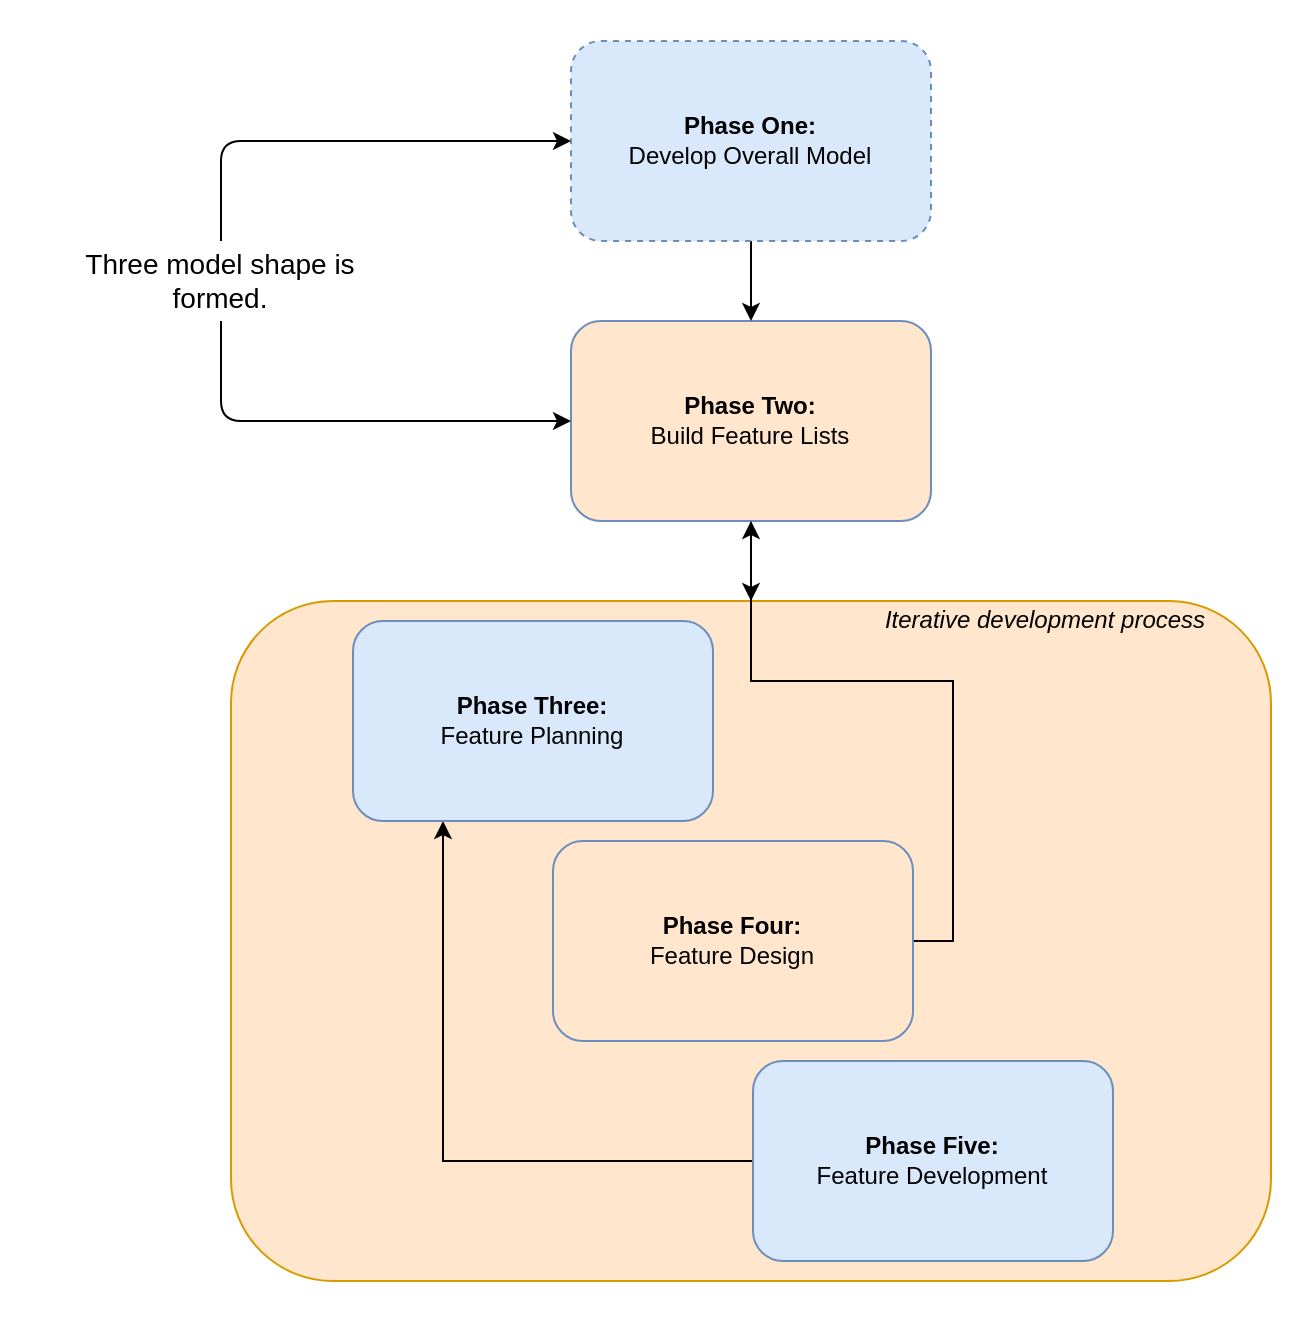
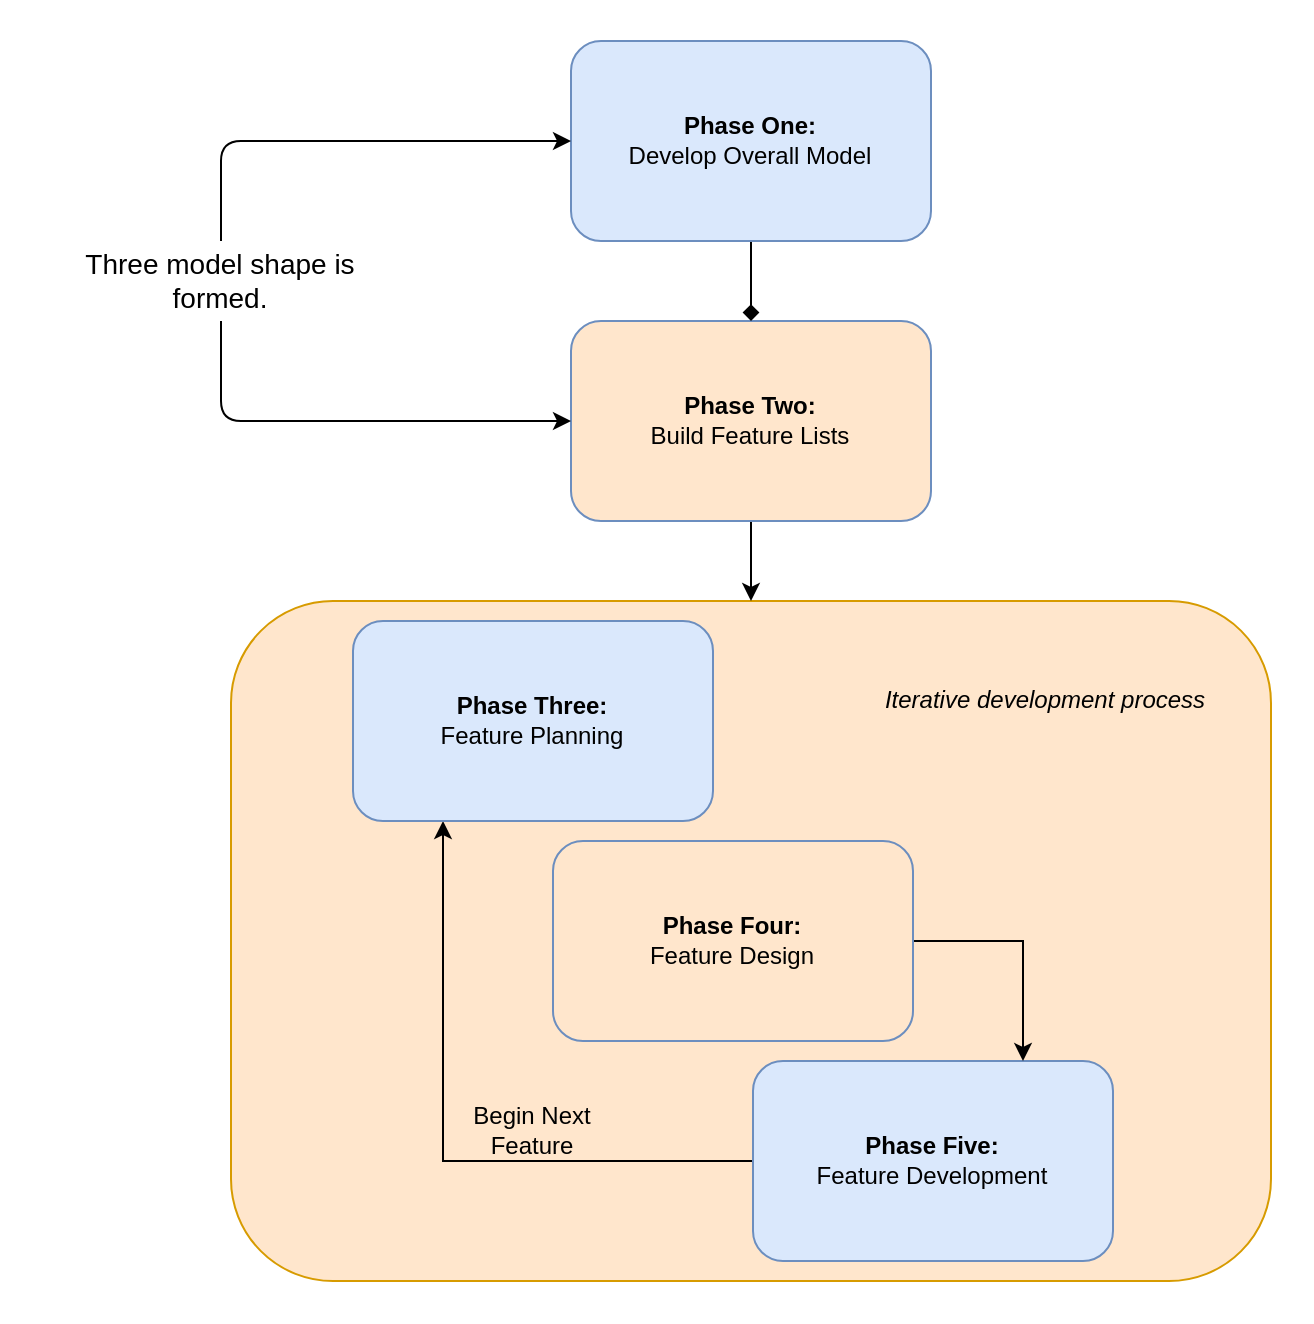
node "Phase One: Develop Overall Model": style dashed -> solid
edge "Phase One: Develop Overall Model" -> "Phase Two: Build Feature Lists": arrowhead classic -> diamond
node "Iterative development process": moved (1046, 621) -> (1046, 701)
edge "Phase Four: Feature Design" -> "Phase Two: Build Feature Lists": now "Phase Four: Feature Design" -> "Phase Five: Feature Development"
node "Begin Next Feature": added
